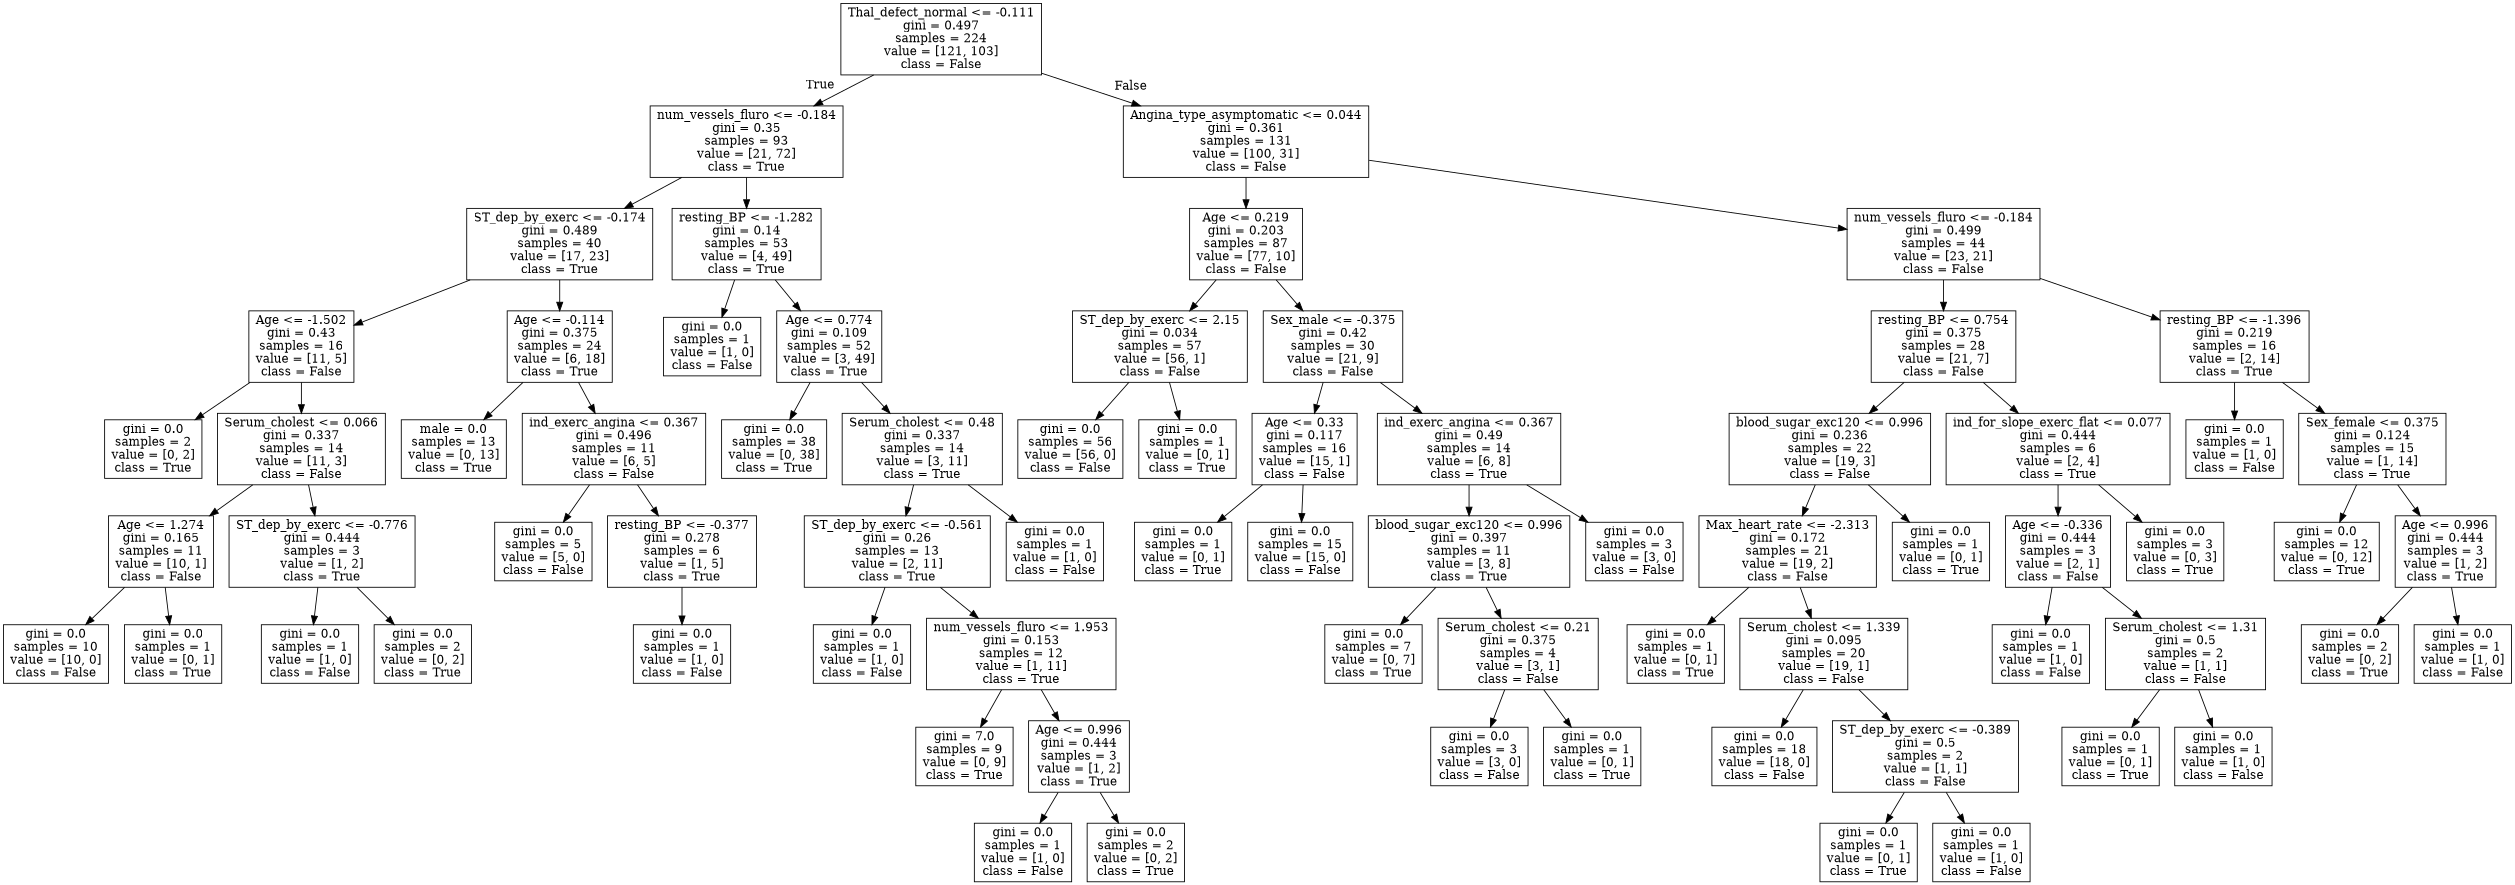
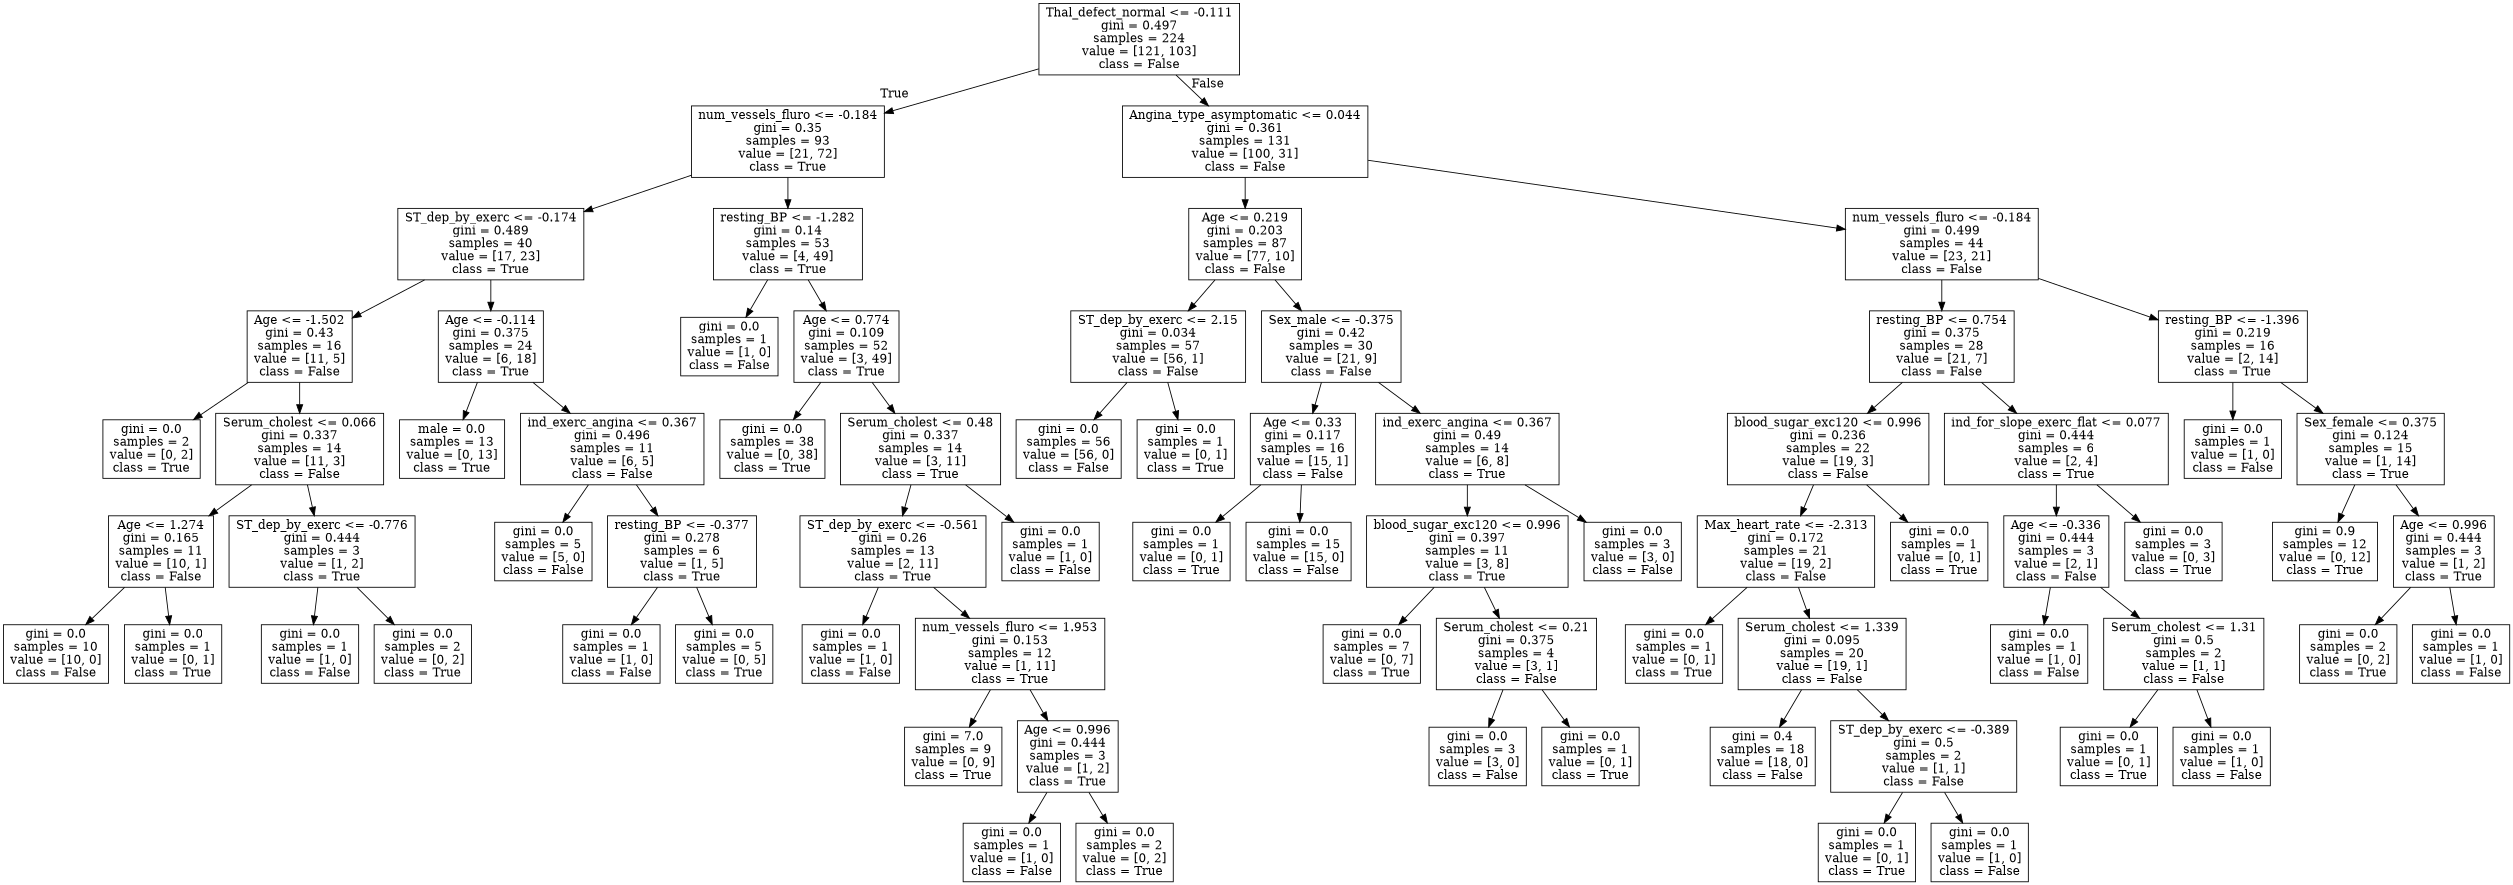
node "gini = 0.0 samples = 12 value = [0, 12] class = True": label "gini = 0.0 samples = 12 value = [0, 12] class = True" -> "gini = 0.9 samples = 12 value = [0, 12] class = True"
node "gini = 0.0 samples = 5 value = [0, 5] class = True": added
node "gini = 0.0 samples = 18 value = [18, 0] class = False": label "gini = 0.0 samples = 18 value = [18, 0] class = False" -> "gini = 0.4 samples = 18 value = [18, 0] class = False"
